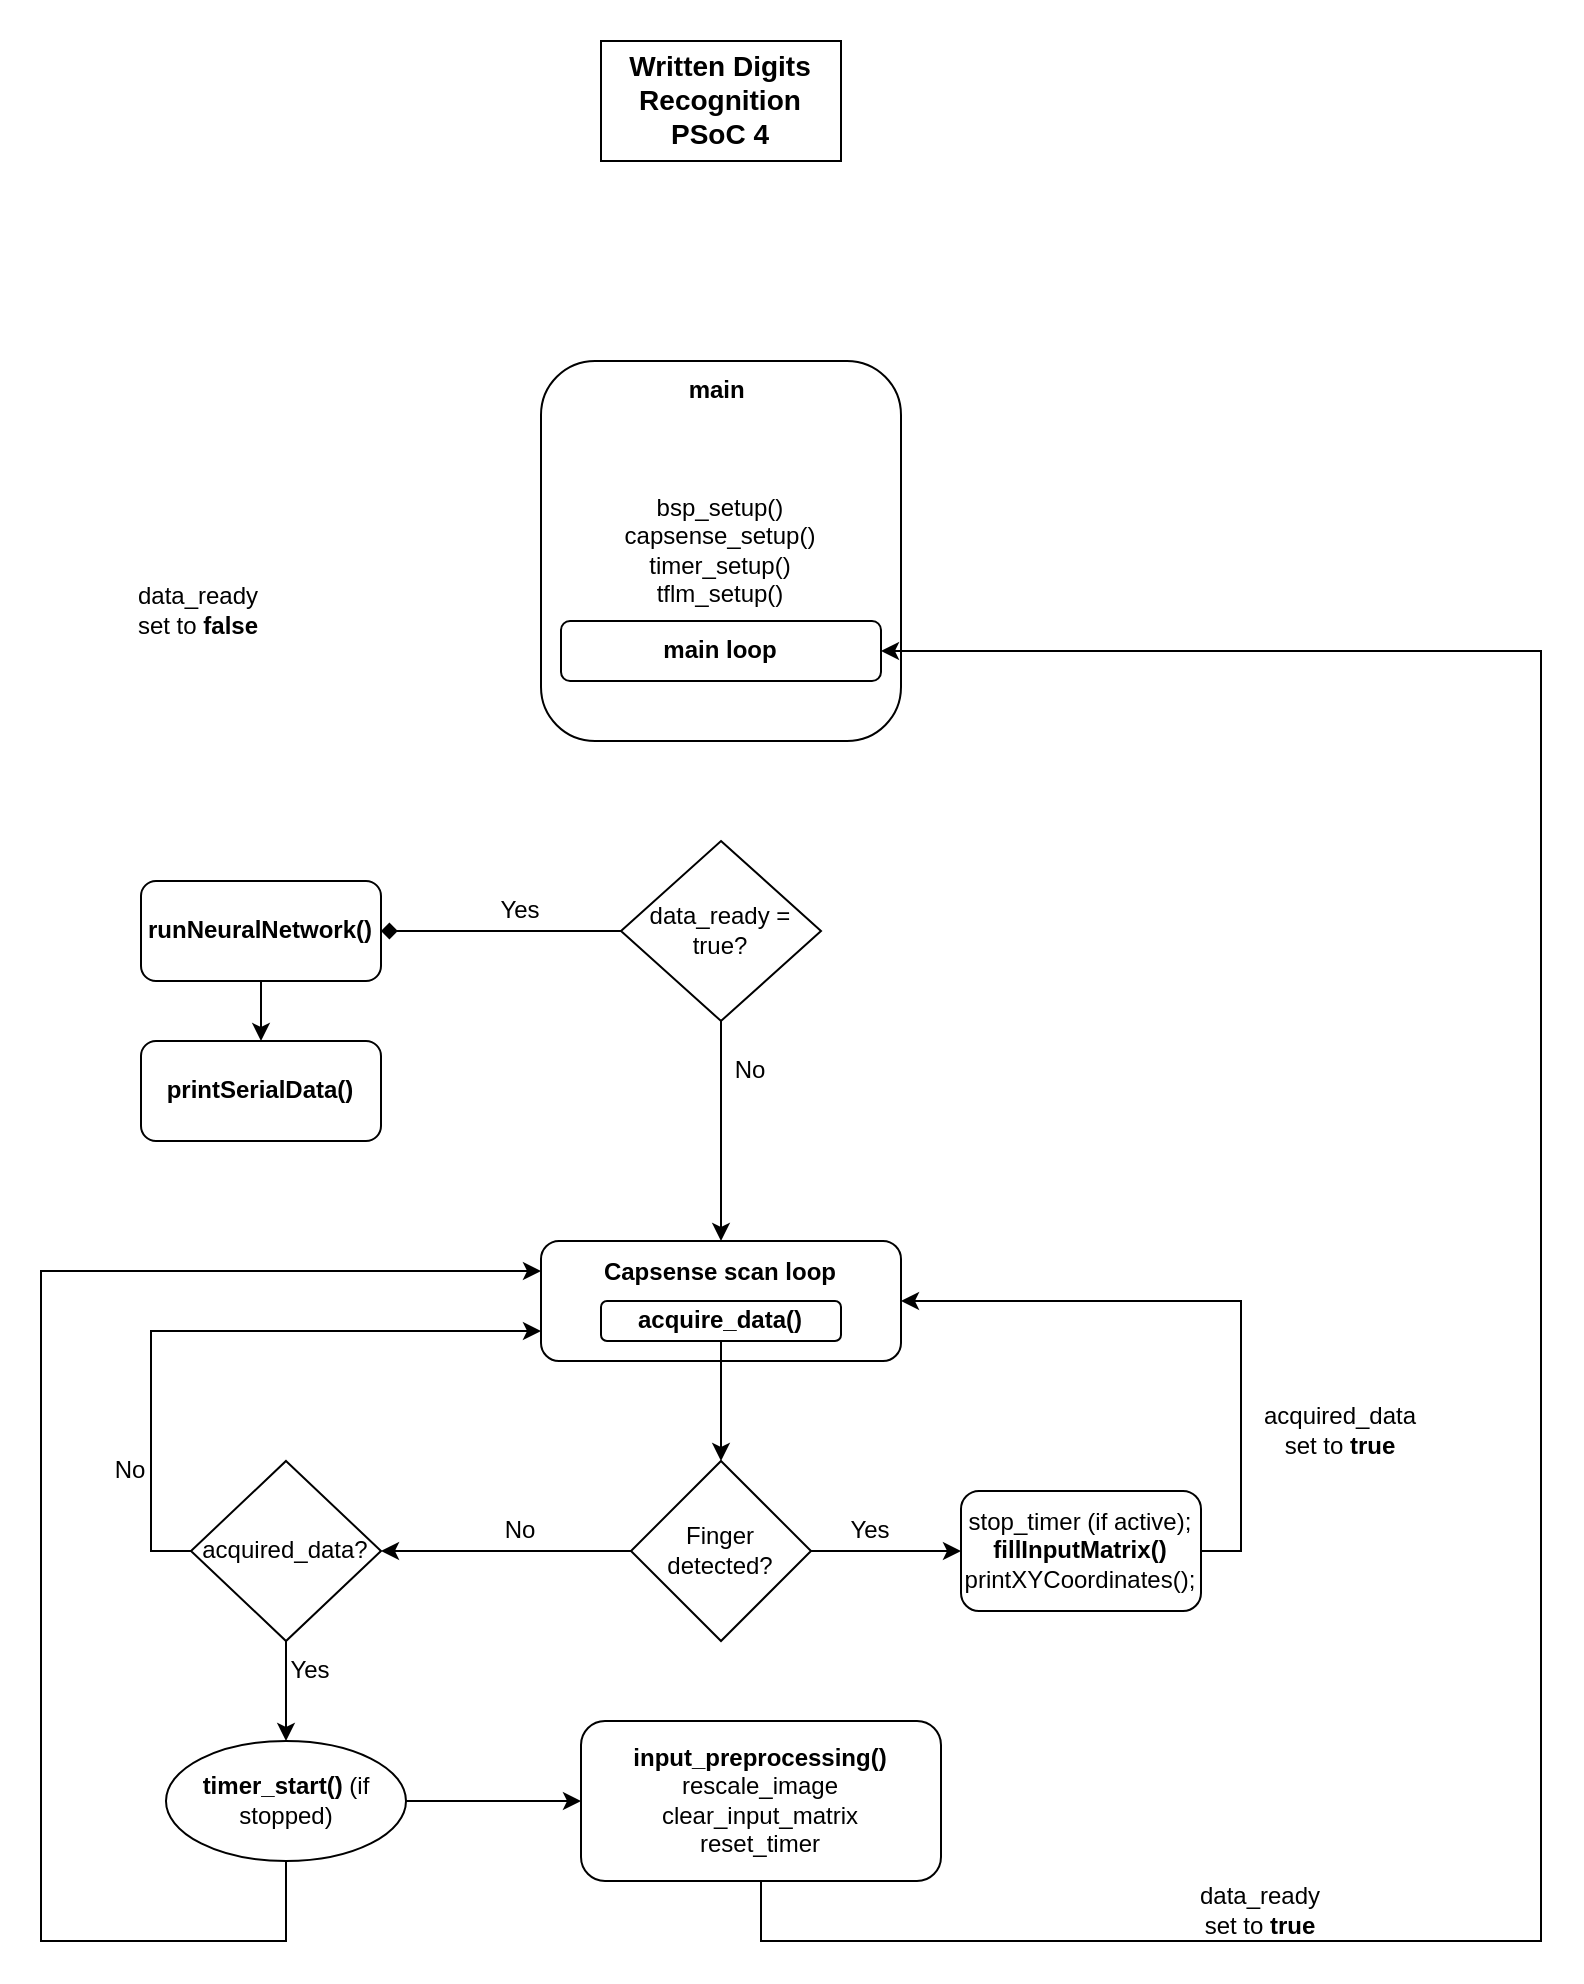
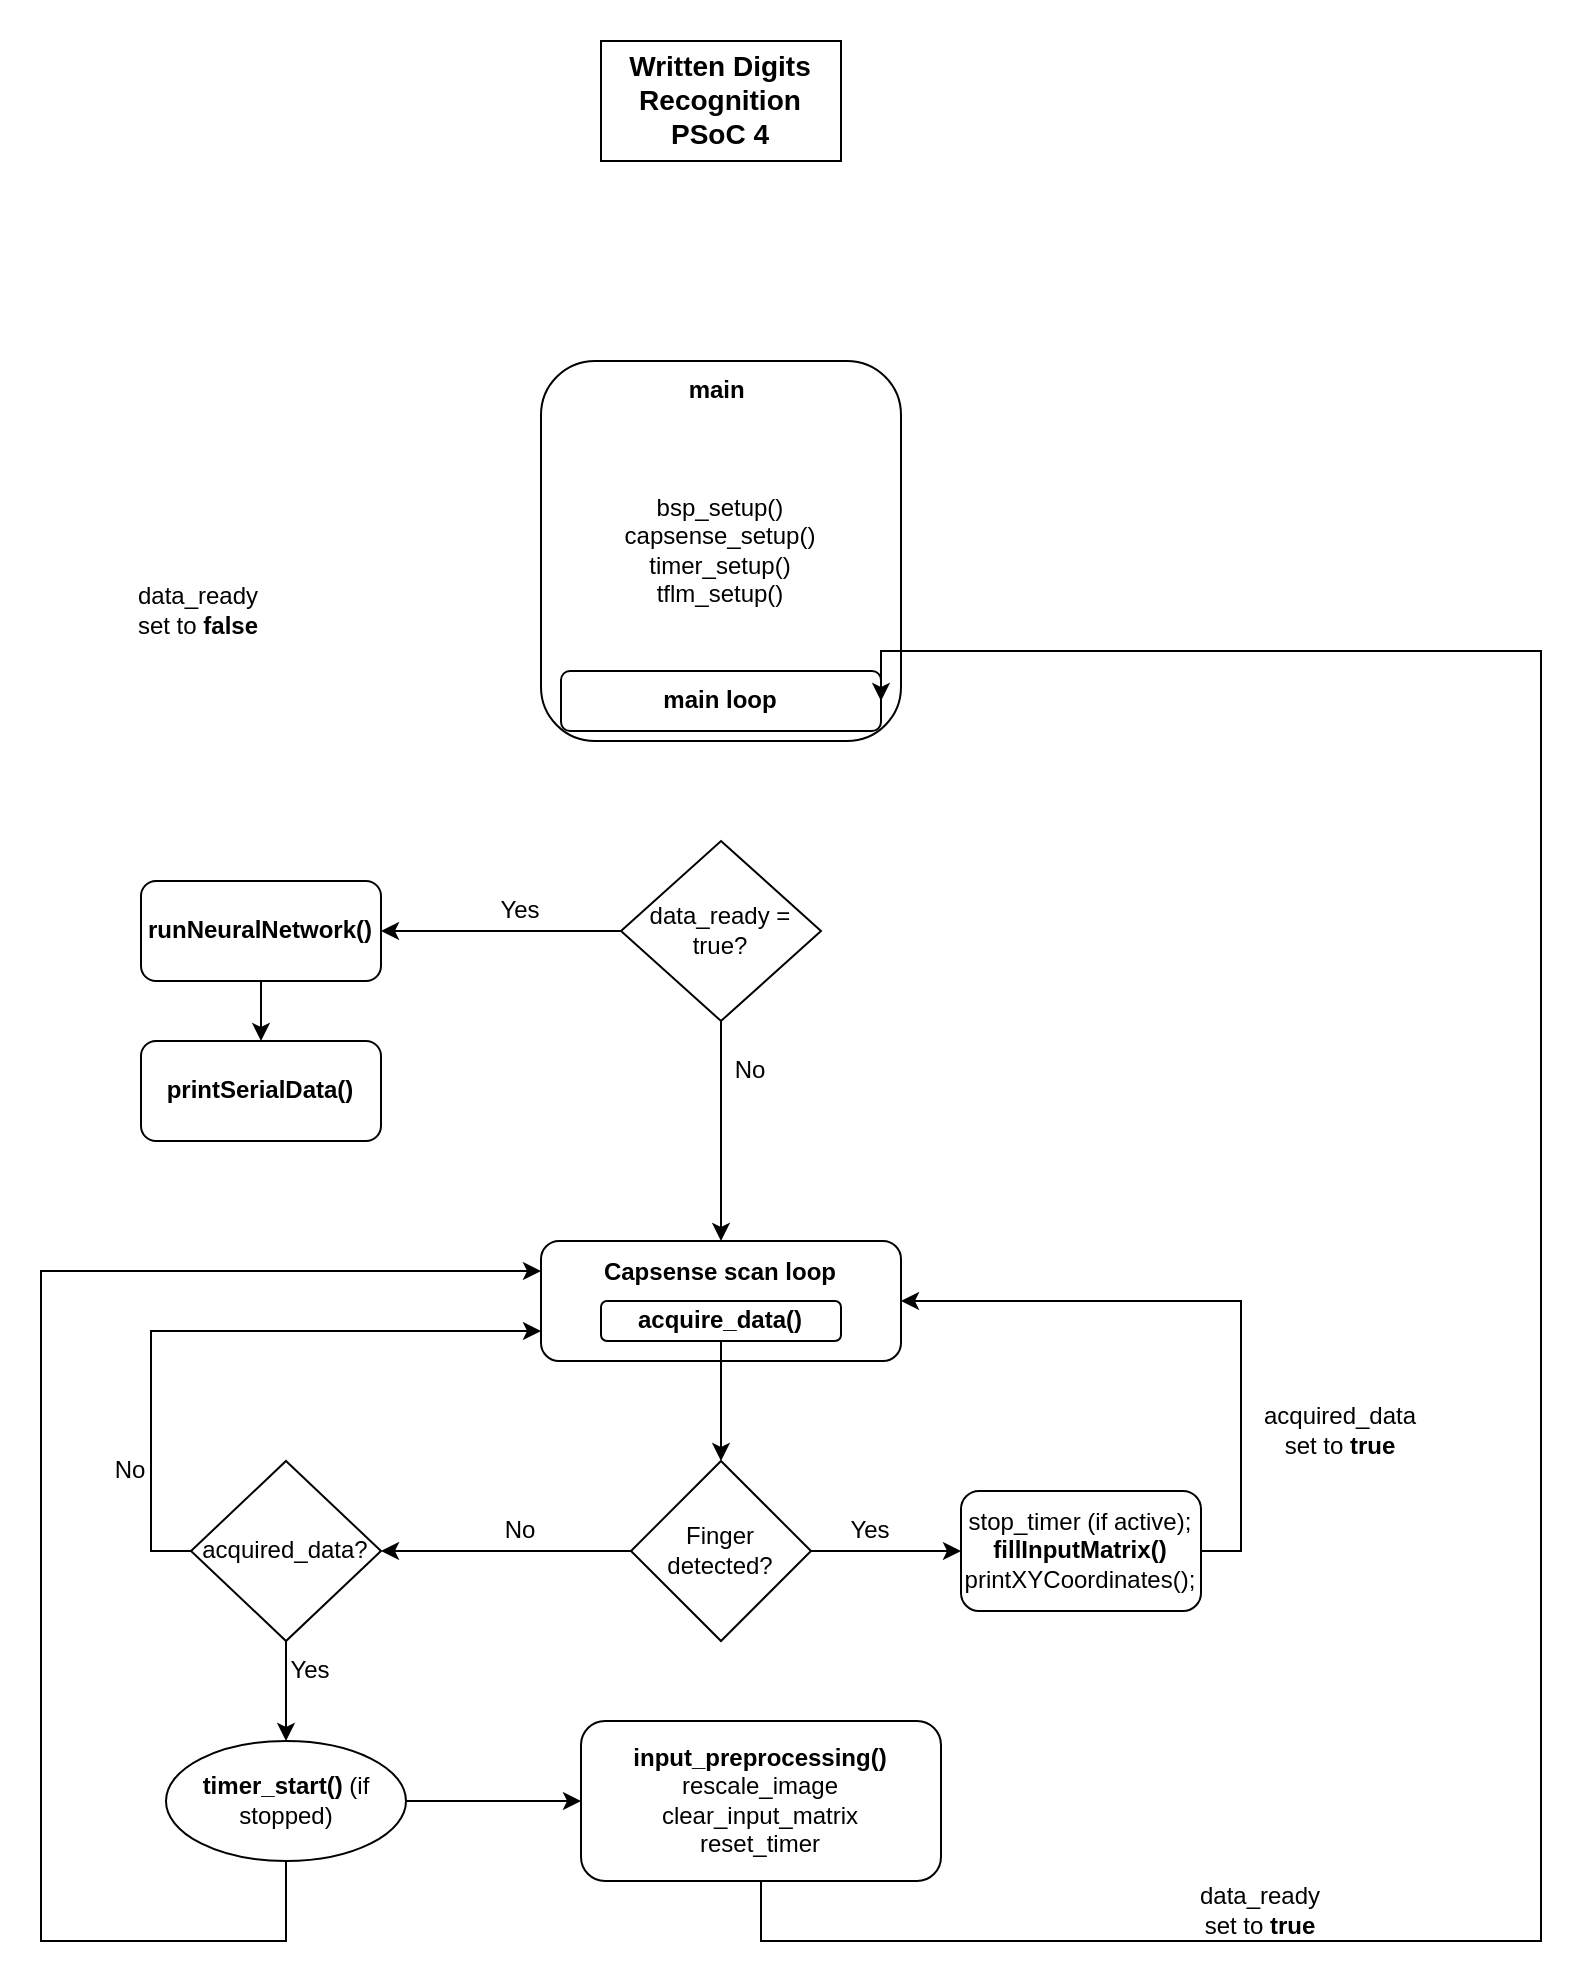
node "main loop": moved (721, 651) -> (721, 701)
edge "data_ready = true?" -> "runNeuralNetwork()": arrowhead diamond -> classic
